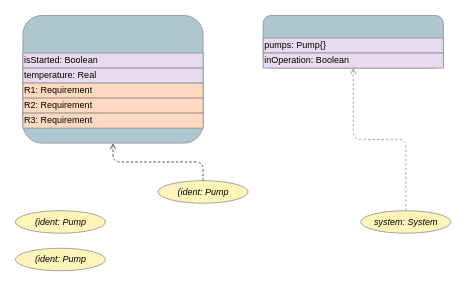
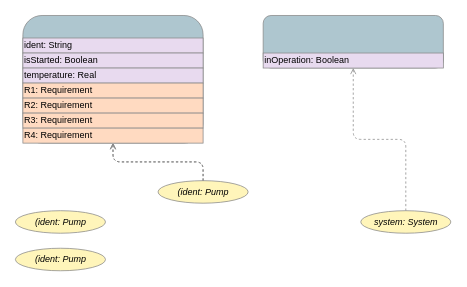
node "ident: String": added
node "pumps: Pump{}": removed
node "R4: Requirement": added
